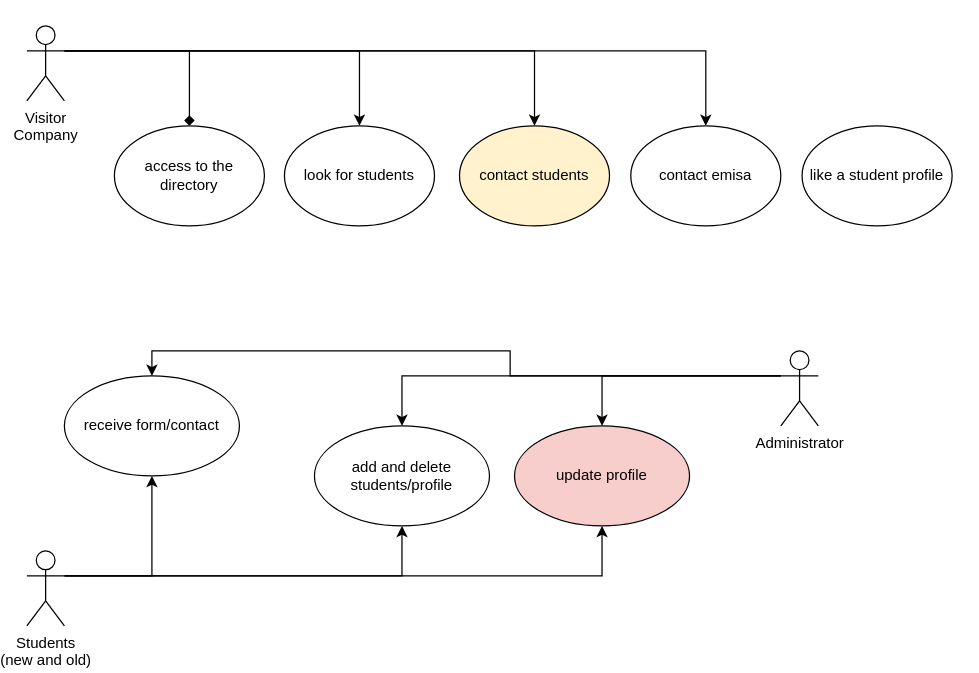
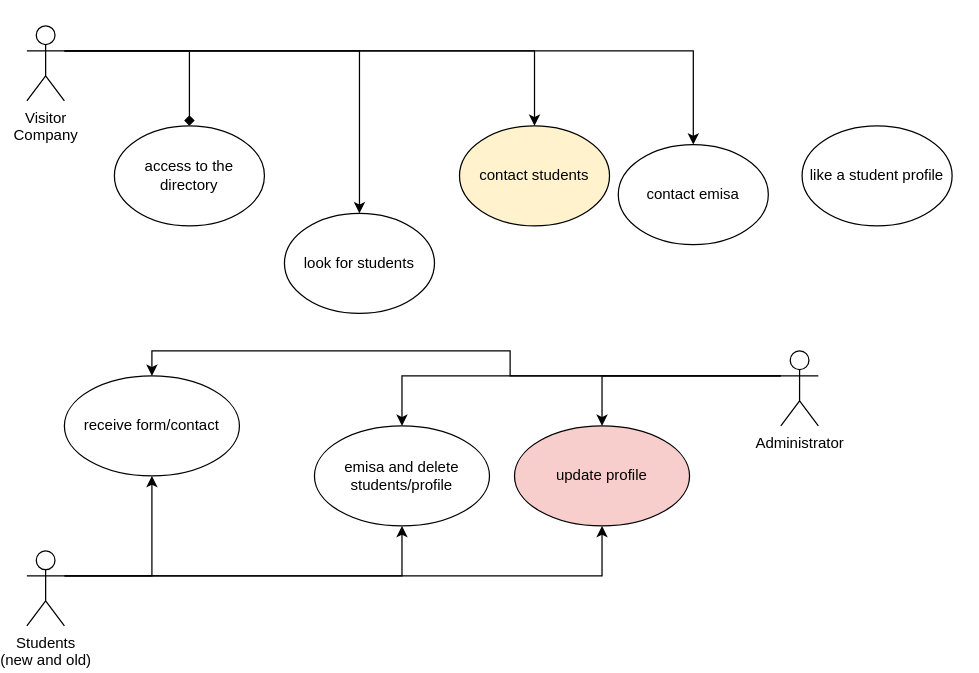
node "look for students": moved (359, 176) -> (359, 263)
node "contact emisa": moved (706, 176) -> (693, 194)
node "add and delete students/profile": label "add and delete students/profile" -> "emisa and delete students/profile"
